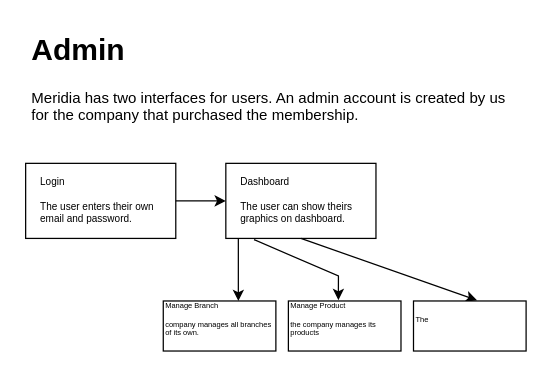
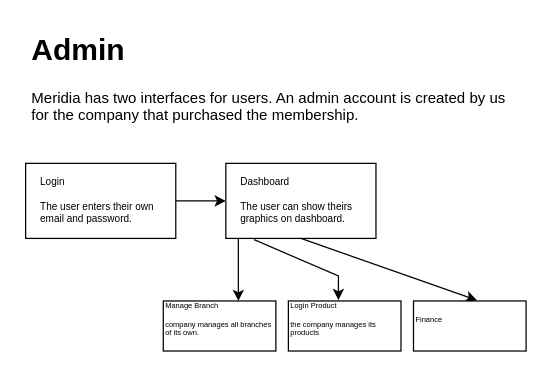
node "Manage Product the company manages its products": label "Manage Product the company manages its products" -> "Login Product the company manages its products"
node "The": label "The" -> "Finance"
